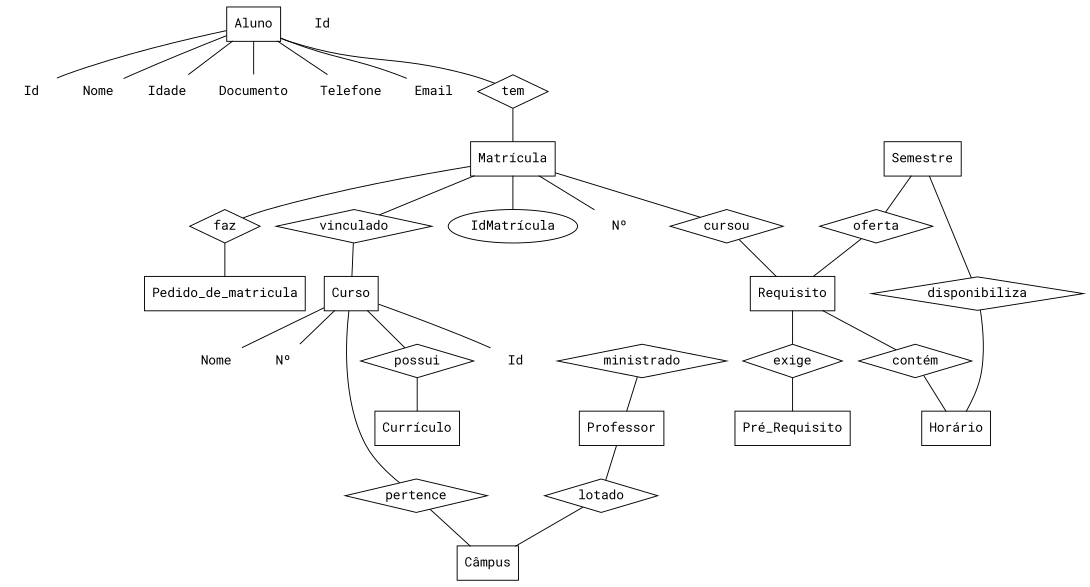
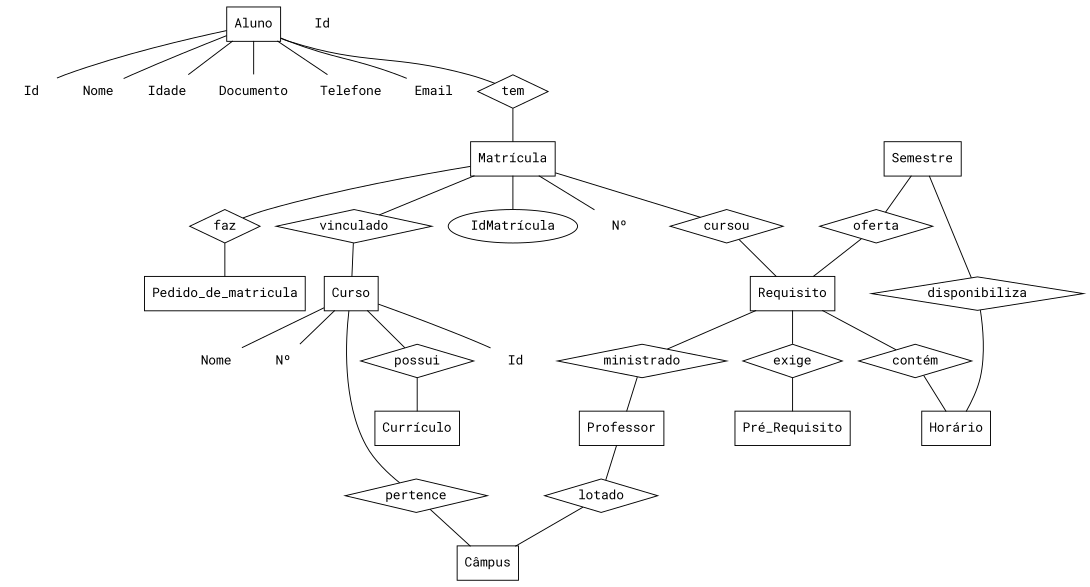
edge "Requisito" -- "ministrado": added
